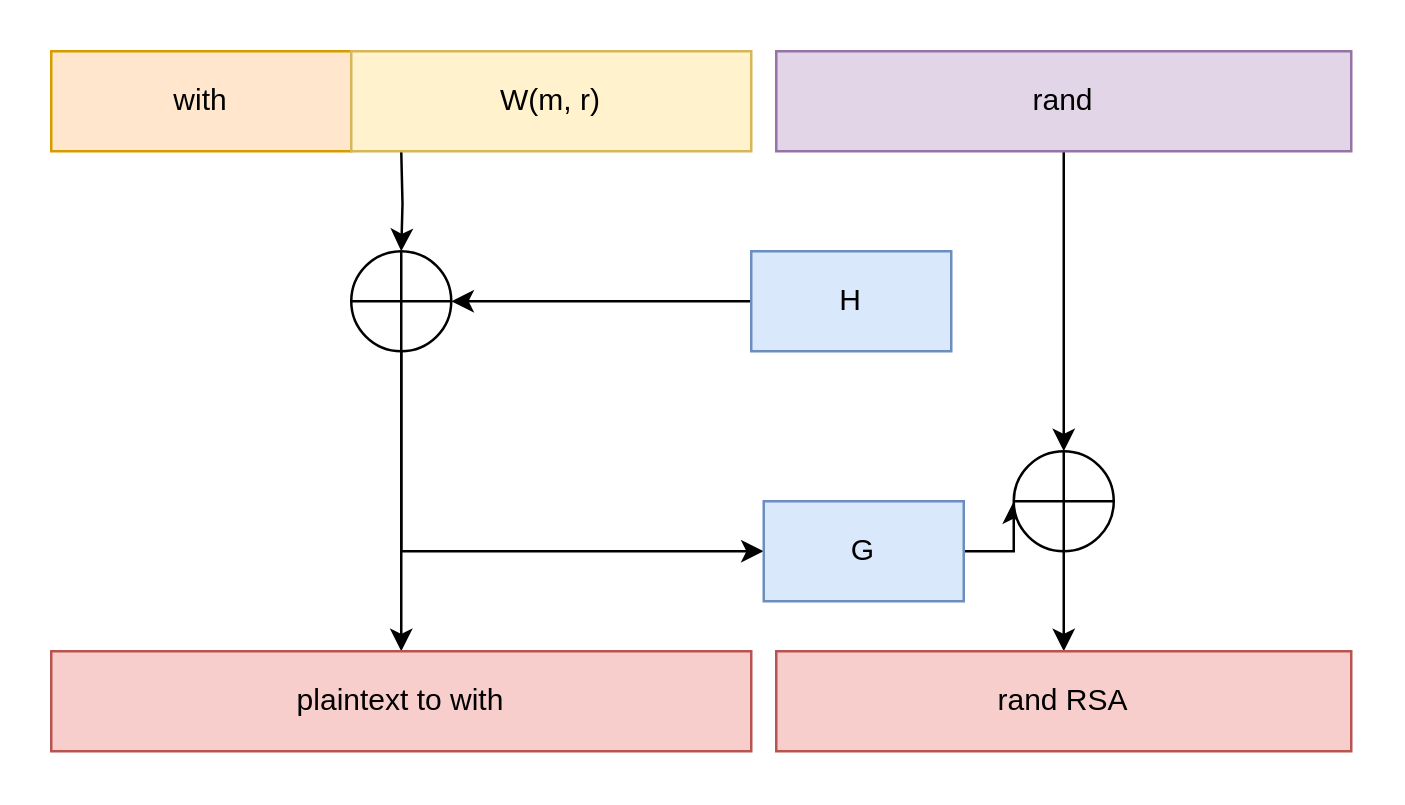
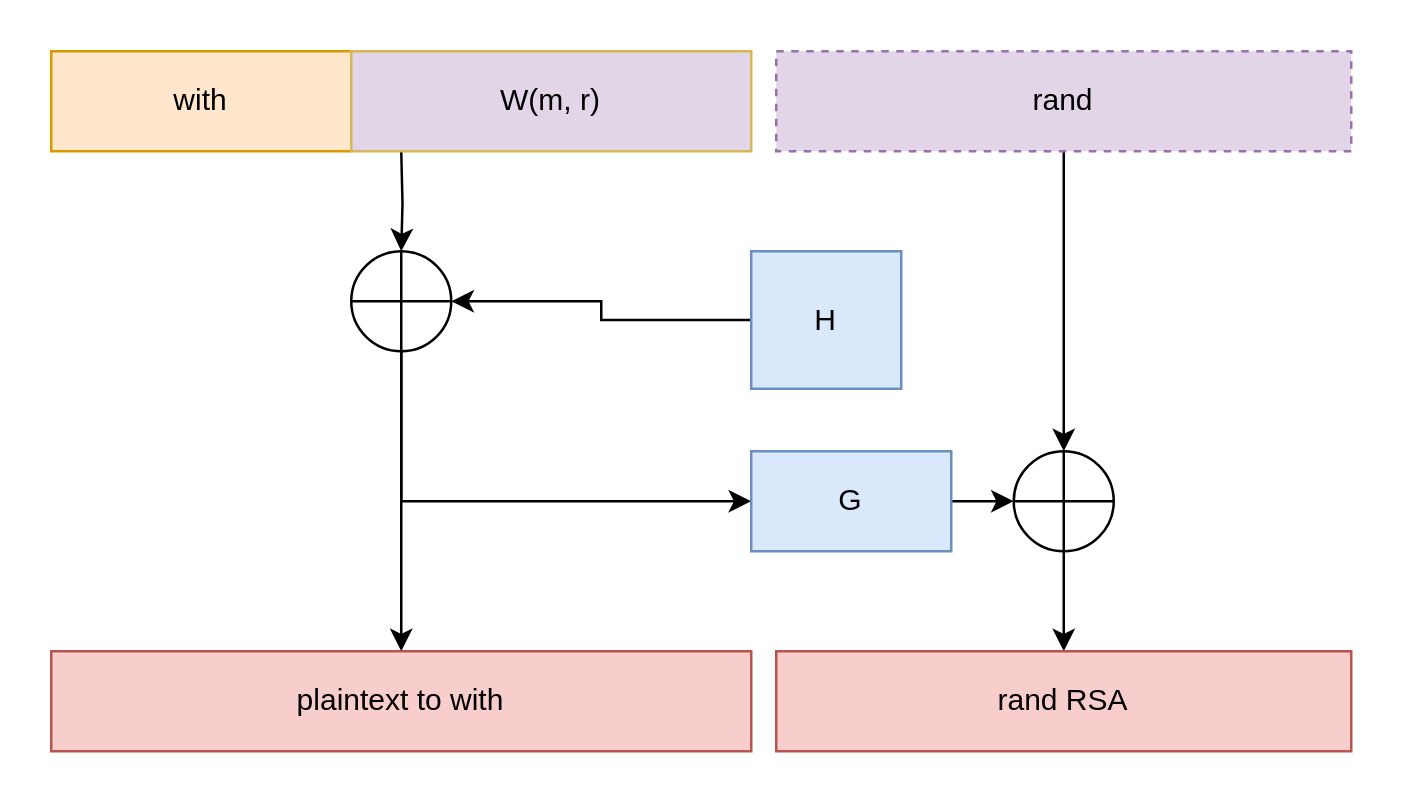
node "W(m, r)": fillcolor #fff2cc -> #e1d5e7
node "rand": style solid -> dashed
node "H": size 200x100 -> 150x138
node "G": moved (864, 551) -> (851, 501)
